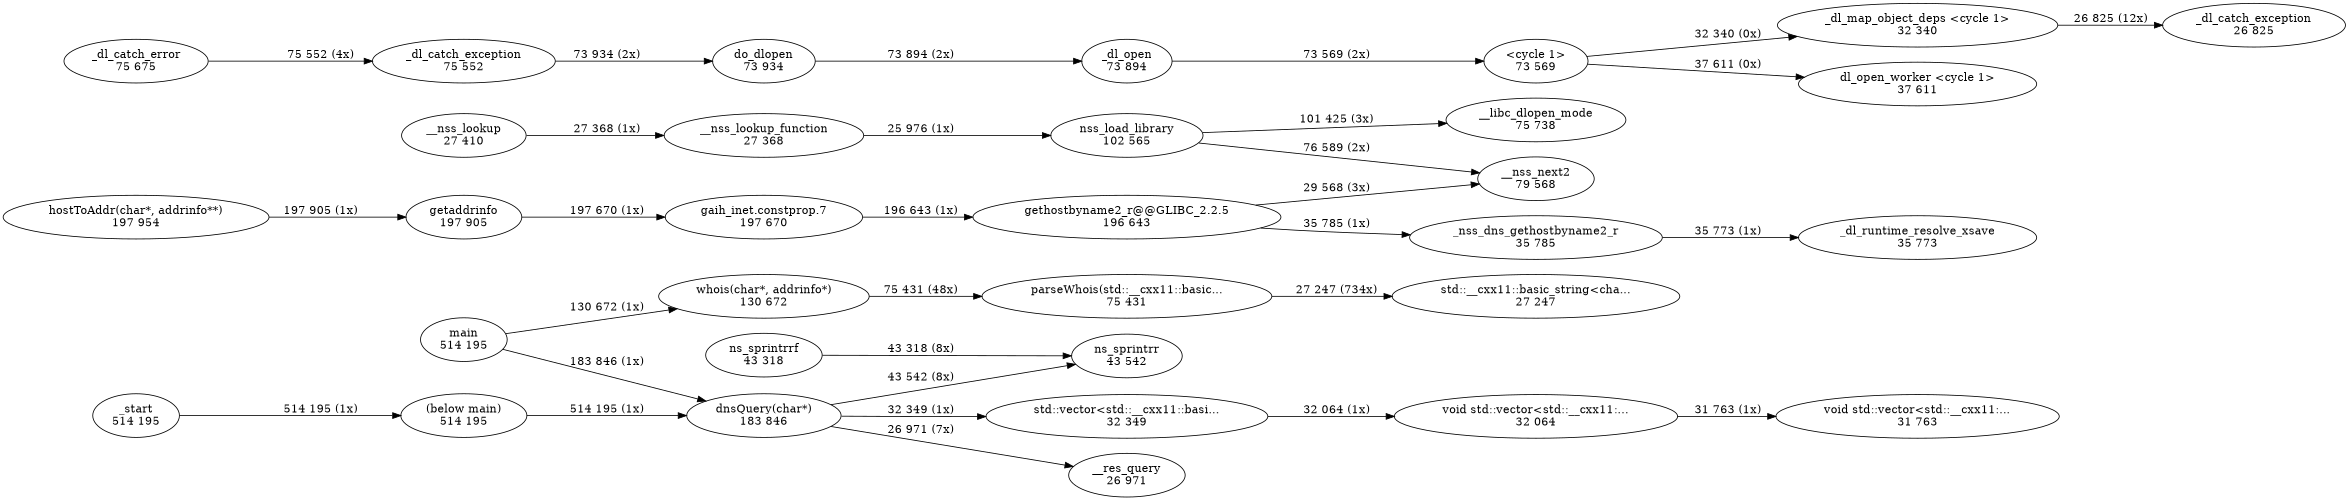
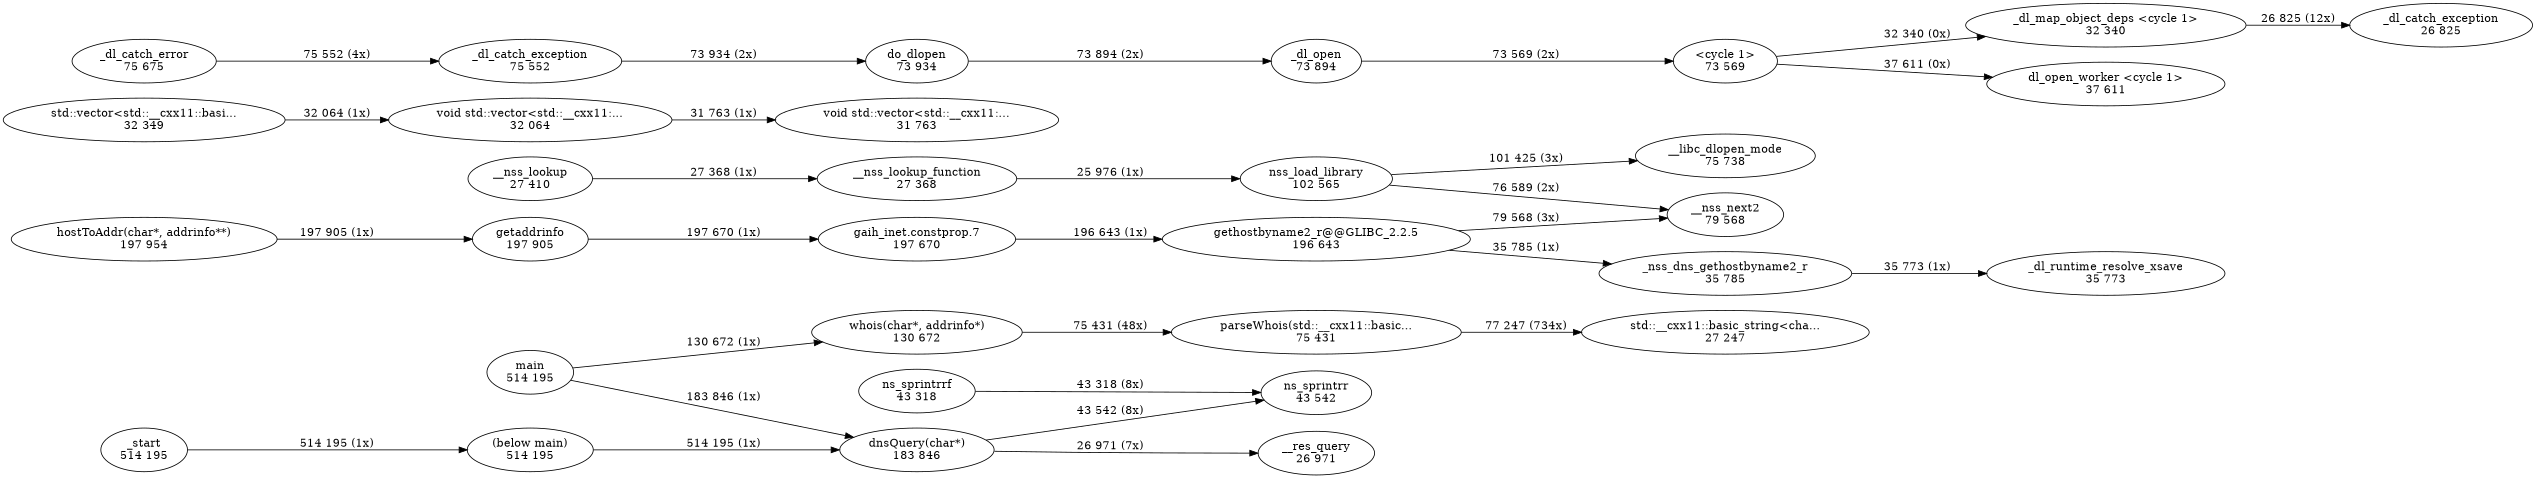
edge "gethostbyname2_r@@GLIBC_2.2.5 196 643" -> "__nss_next2 79 568": label "29 568 (3x)" -> "79 568 (3x)"
edge "parseWhois(std::__cxx11::basic... 75 431" -> "std::__cxx11::basic_string<cha... 27 247": label "27 247 (734x)" -> "77 247 (734x)"
edge "dnsQuery(char*) 183 846" -> "std::vector<std::__cxx11::basi... 32 349": removed, label "32 349 (1x)"
